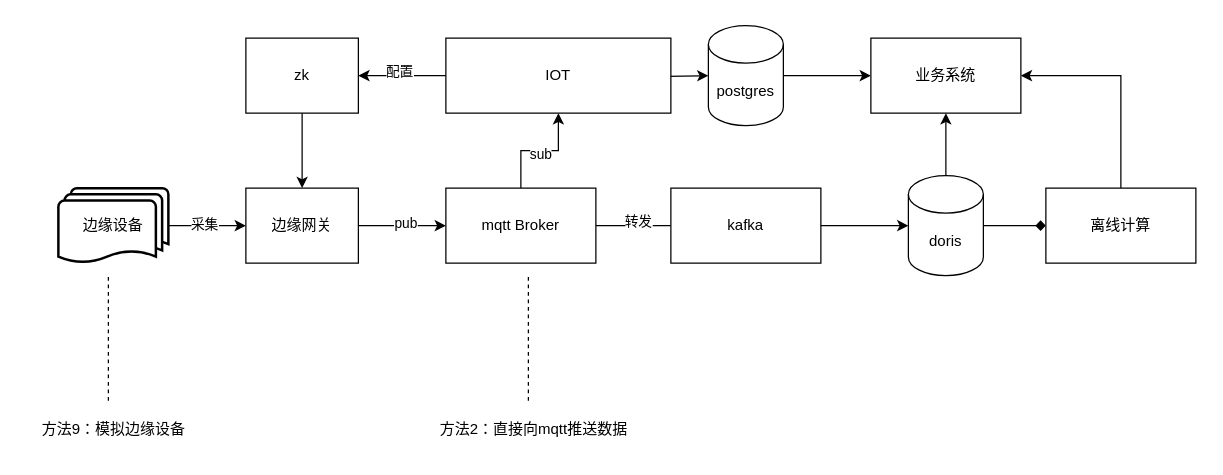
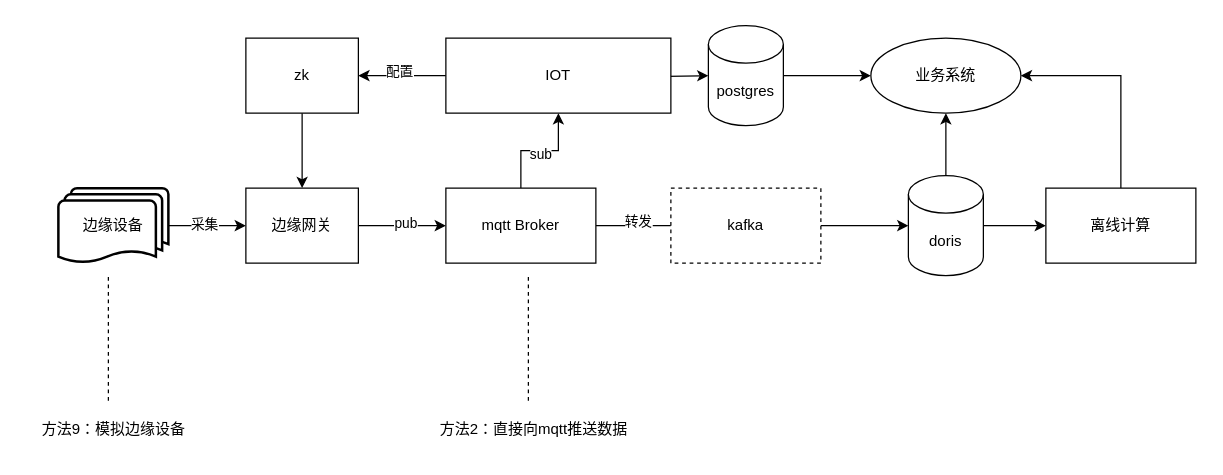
node "业务系统": shape rectangle -> ellipse
node "kafka": style solid -> dashed
edge "doris" -> "离线计算": arrowhead diamond -> classic
